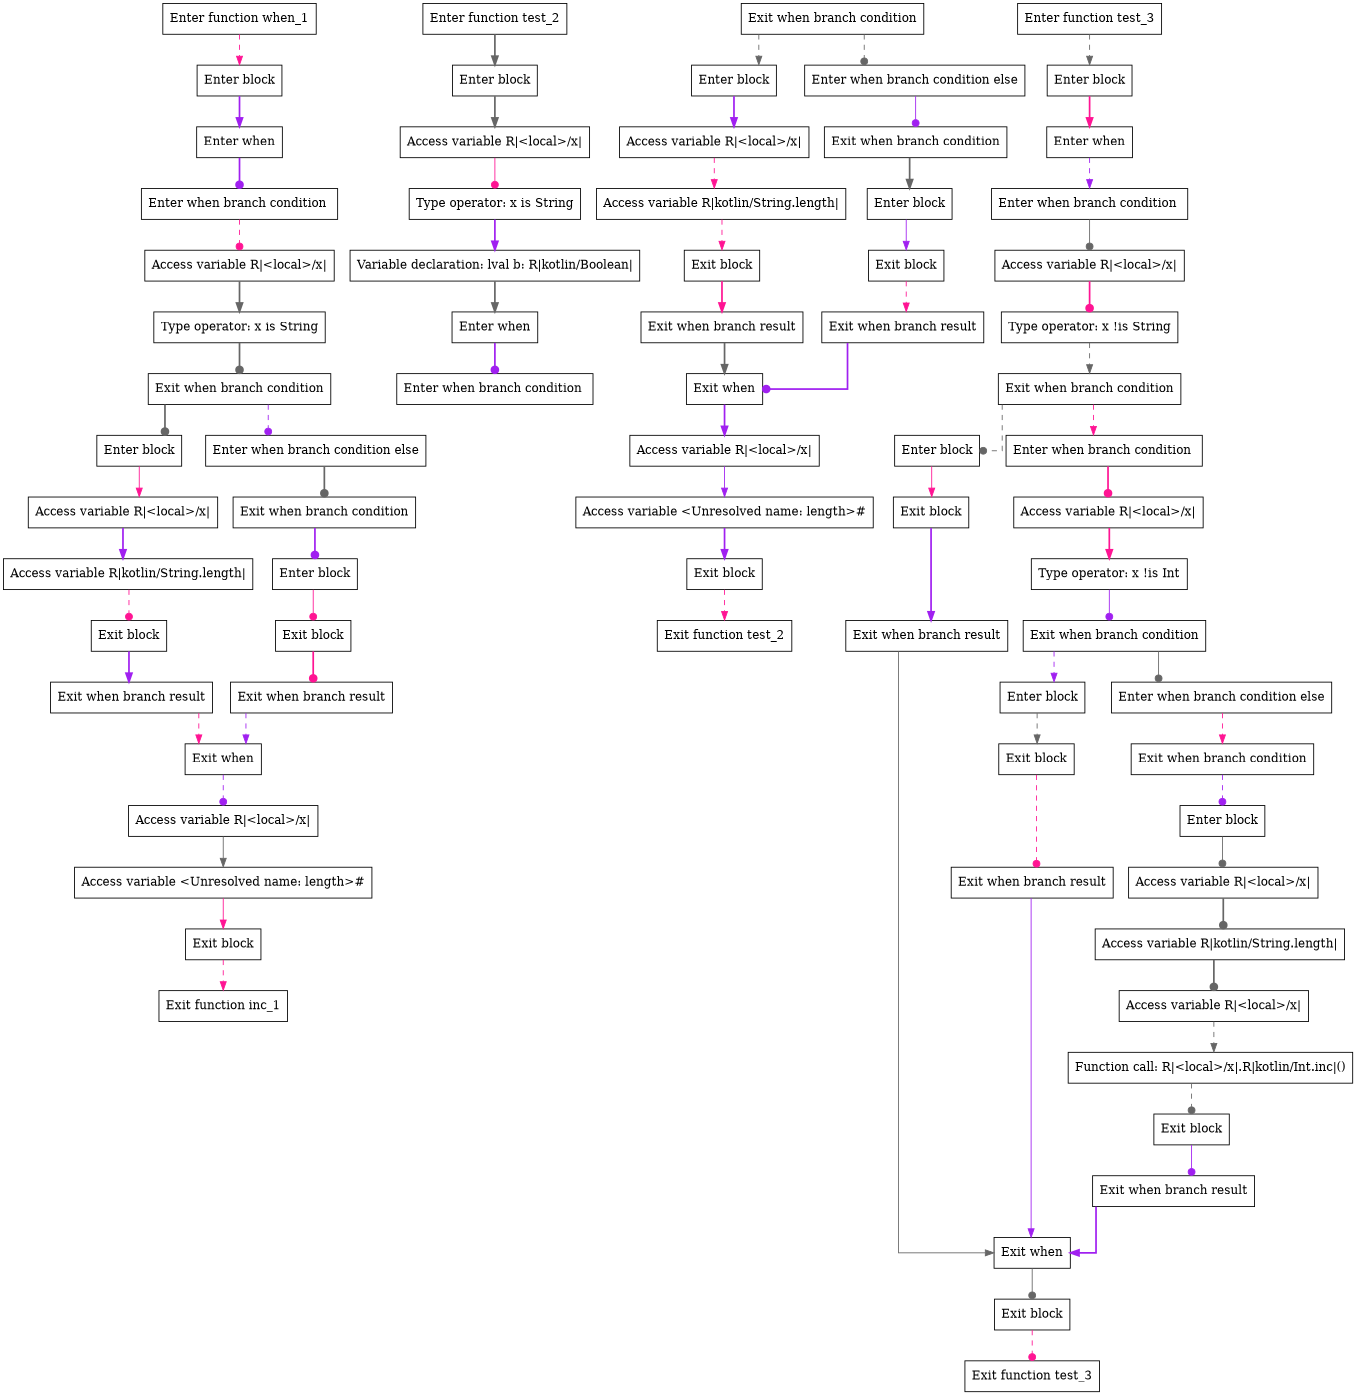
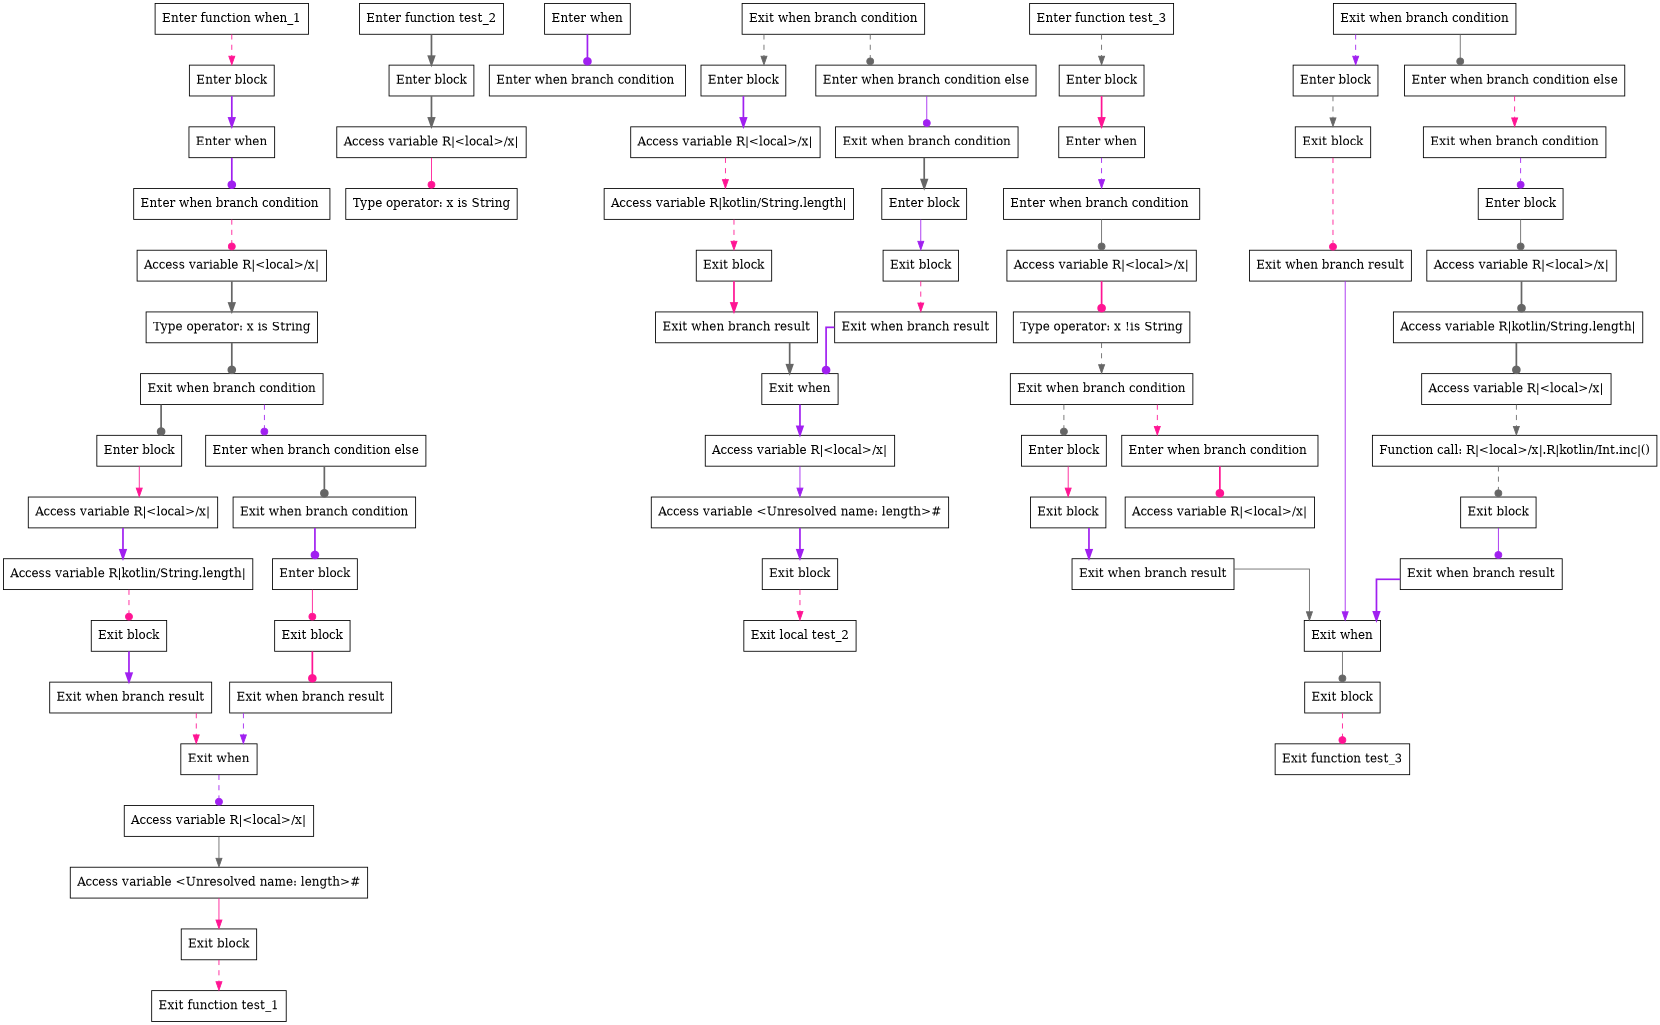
node "Variable declaration: lval b: R|kotlin/Boolean|": removed
node "Type operator: x !is Int": removed
node "Exit function test_2": label "Exit function test_2" -> "Exit local test_2"
node "Exit function inc_1": label "Exit function inc_1" -> "Exit function test_1"
